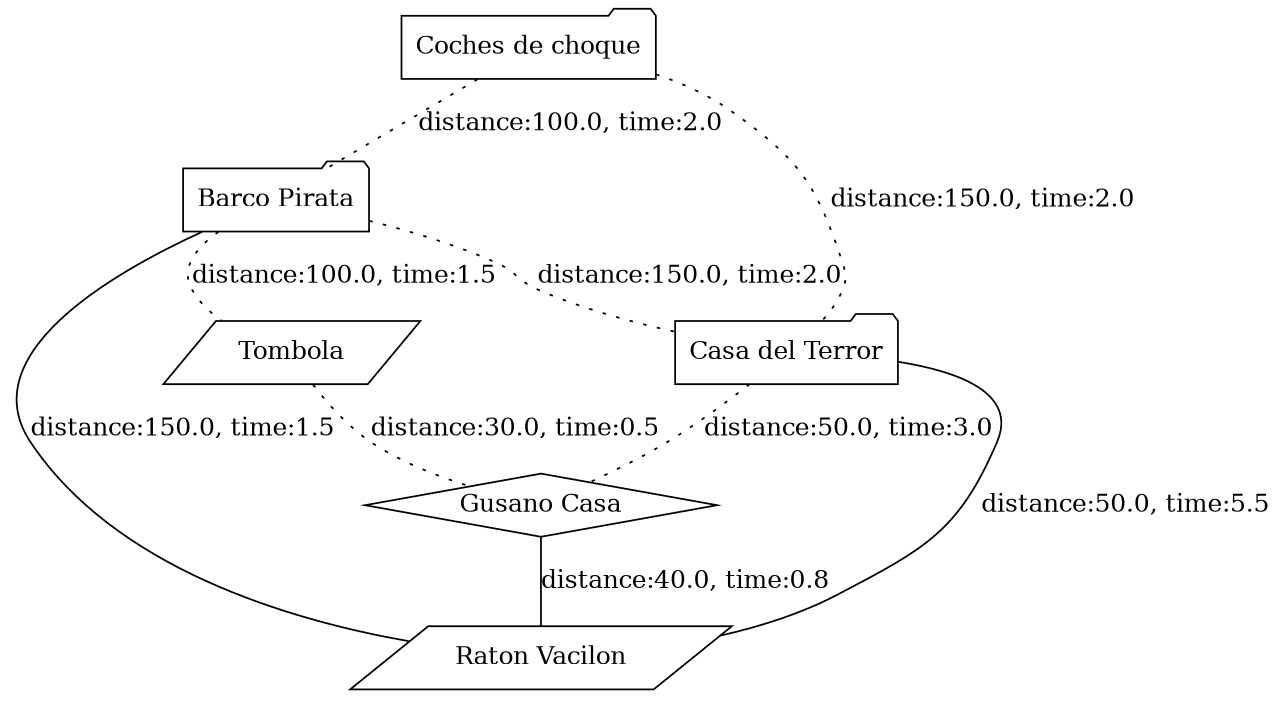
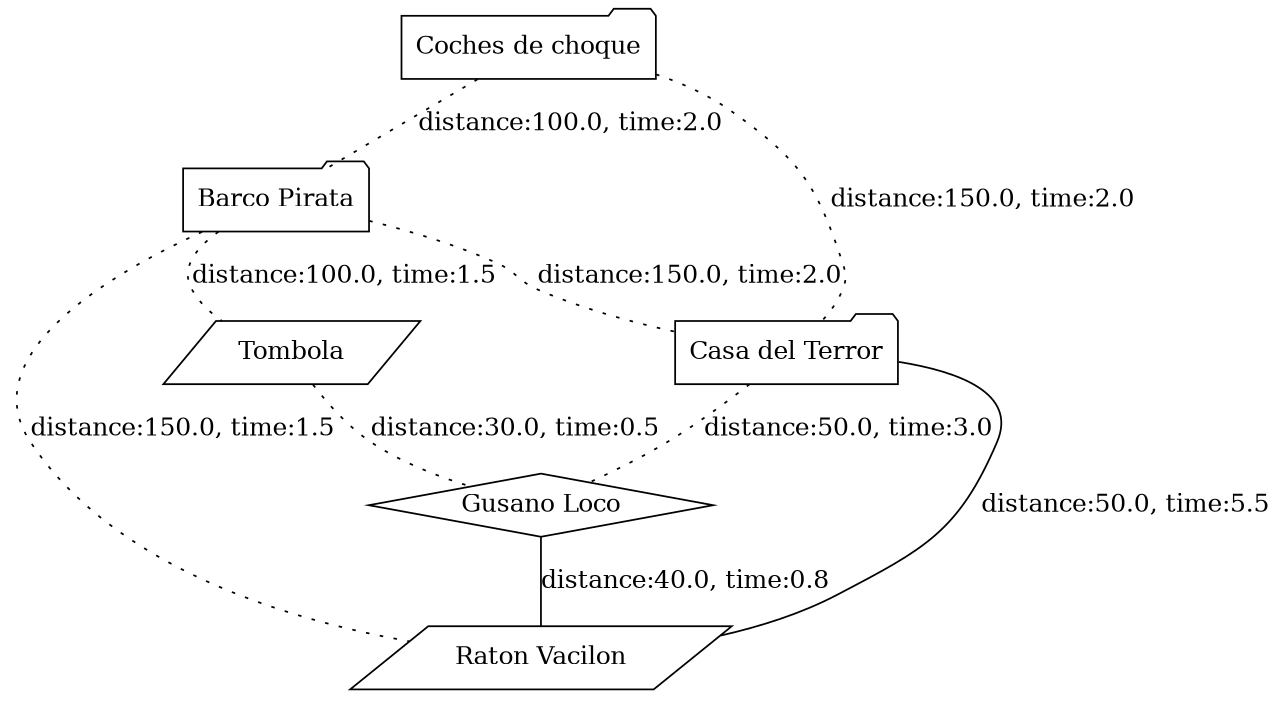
edge "Barco Pirata" -- "Raton Vacilon": style solid -> dotted
node "Gusano Casa": label "Gusano Casa" -> "Gusano Loco"
